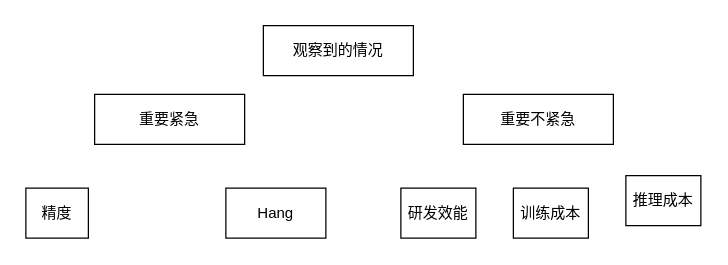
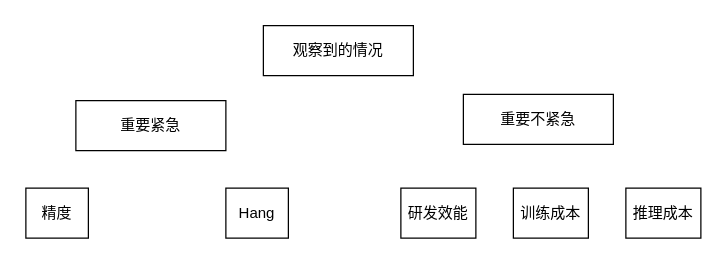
node "重要紧急": moved (169, 119) -> (151, 126)
node "推理成本": moved (663, 201) -> (663, 213)
node "Hang": size 100x50 -> 63x50
